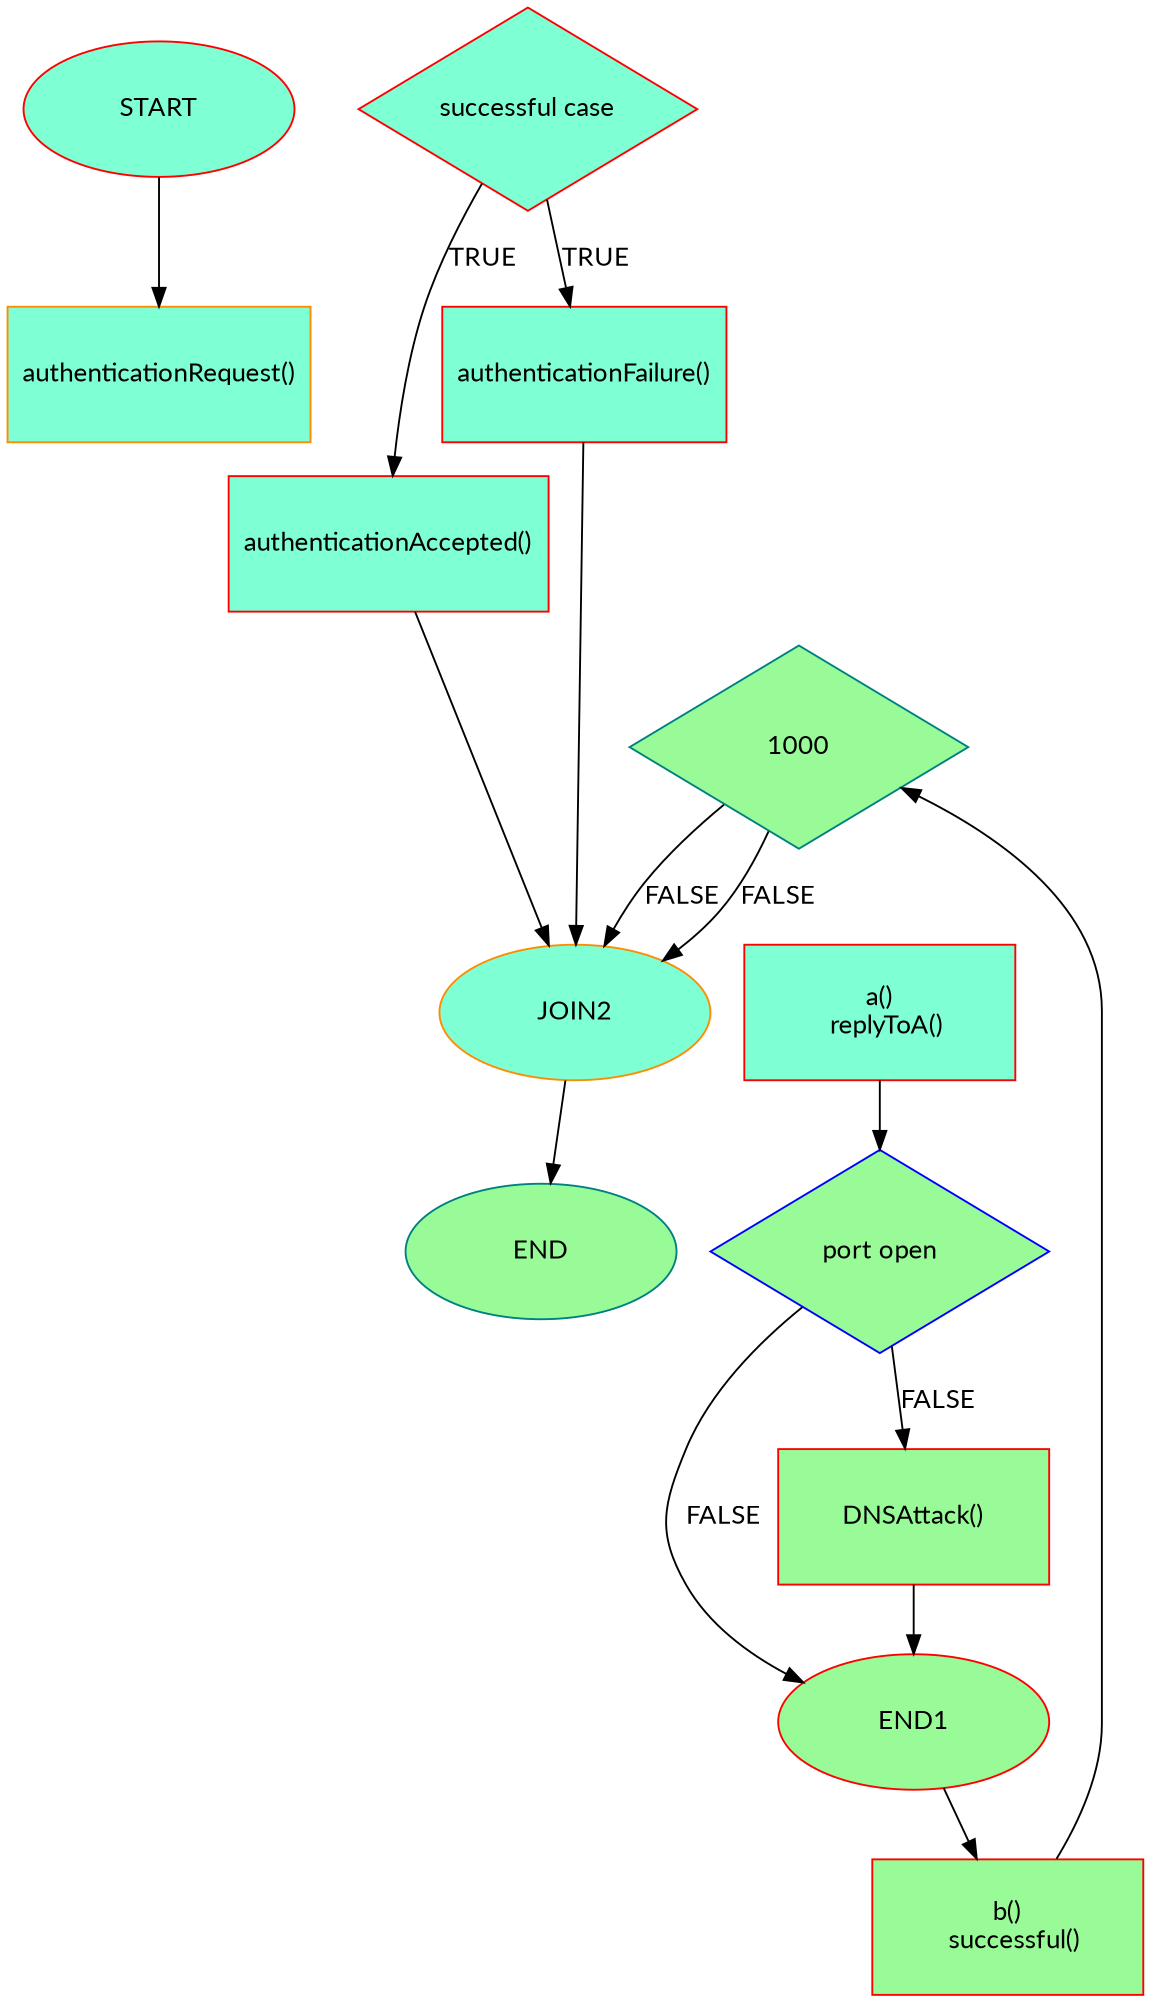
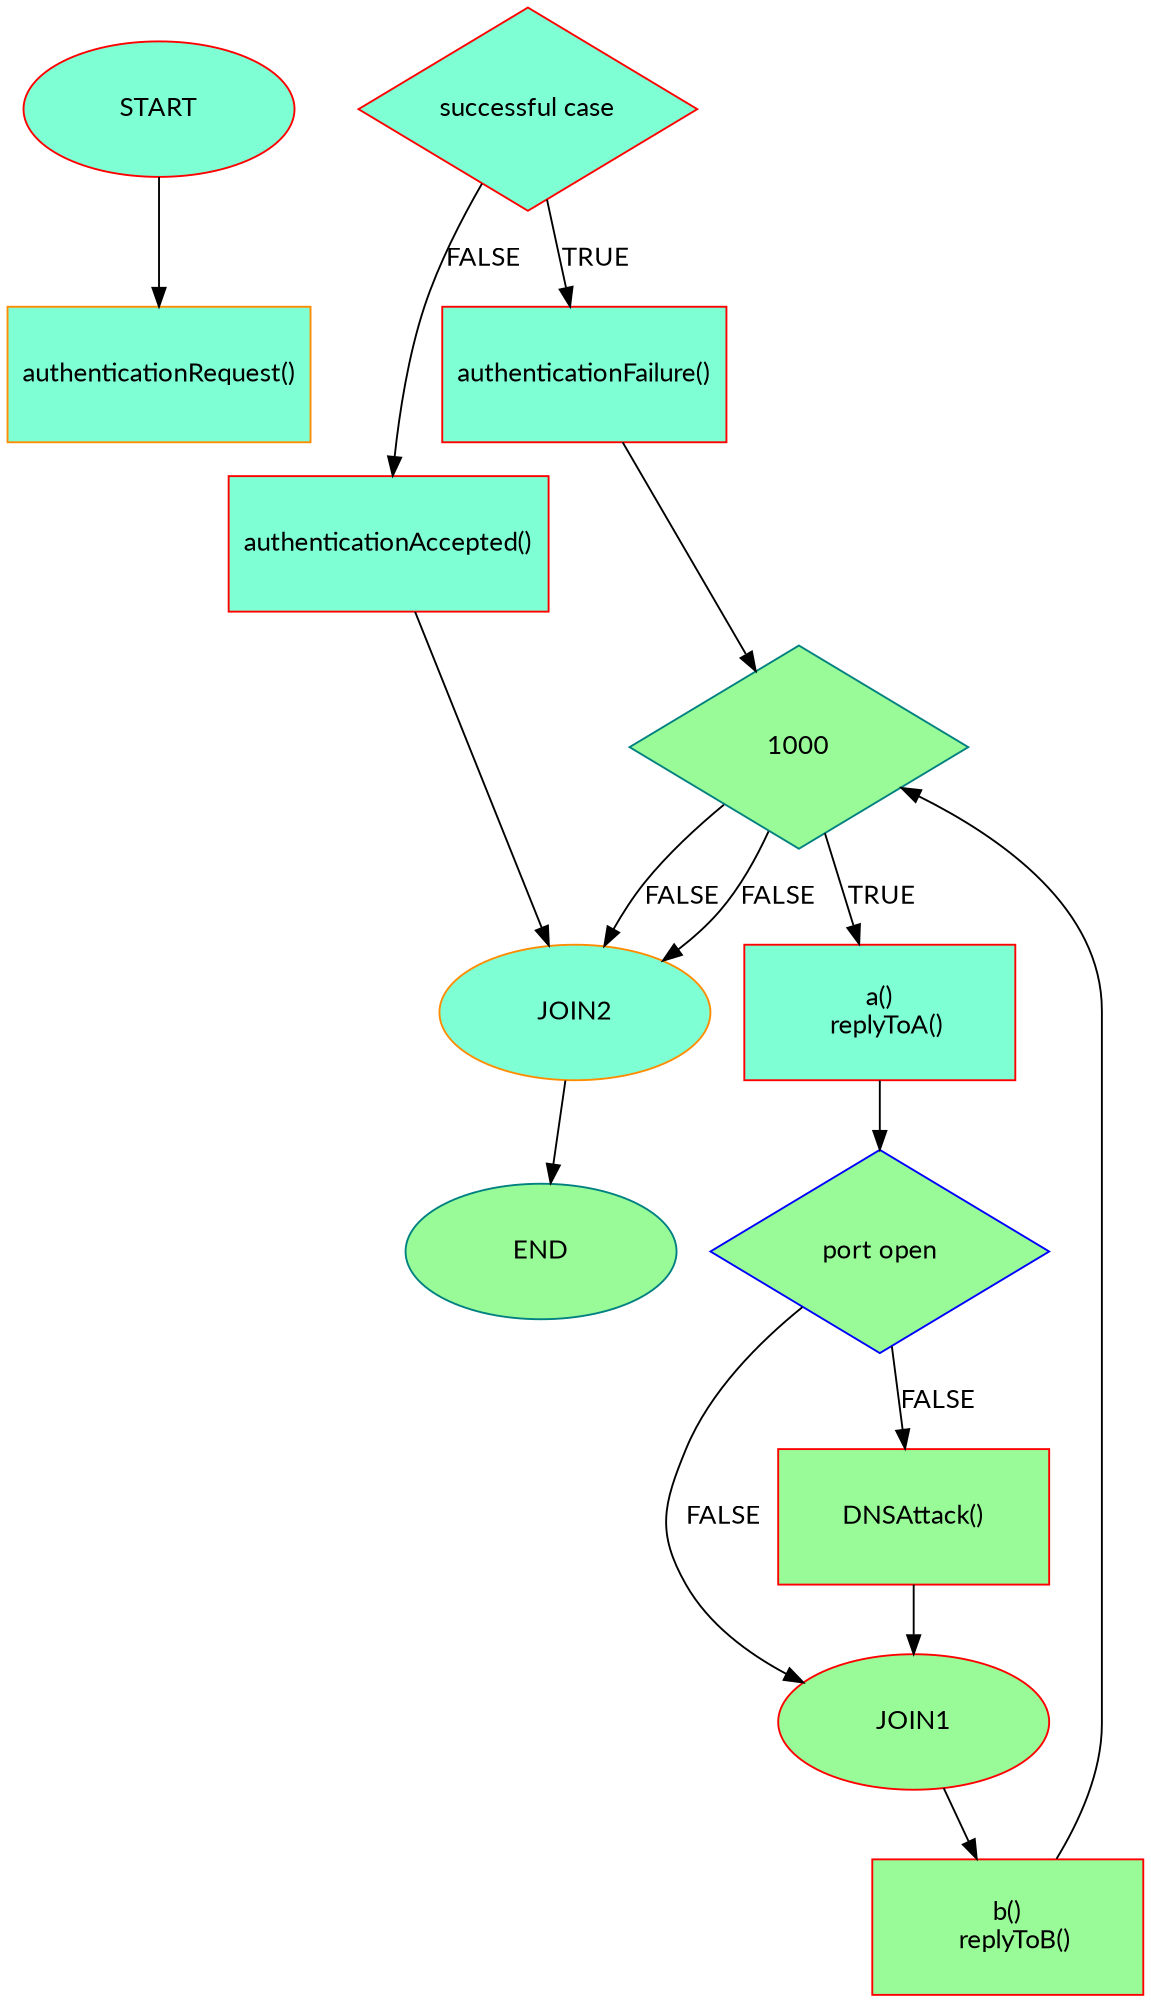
edge "successful case" -> "authenticationAccepted()": label "TRUE" -> "FALSE"
edge "authenticationFailure()" -> "JOIN2": now "authenticationFailure()" -> "1000"
edge "1000" -> "a() replyToA()": added, label "TRUE"
node "END1": label "END1" -> "JOIN1"
node "b() successful()": label "b() successful()" -> "b() replyToB()"
